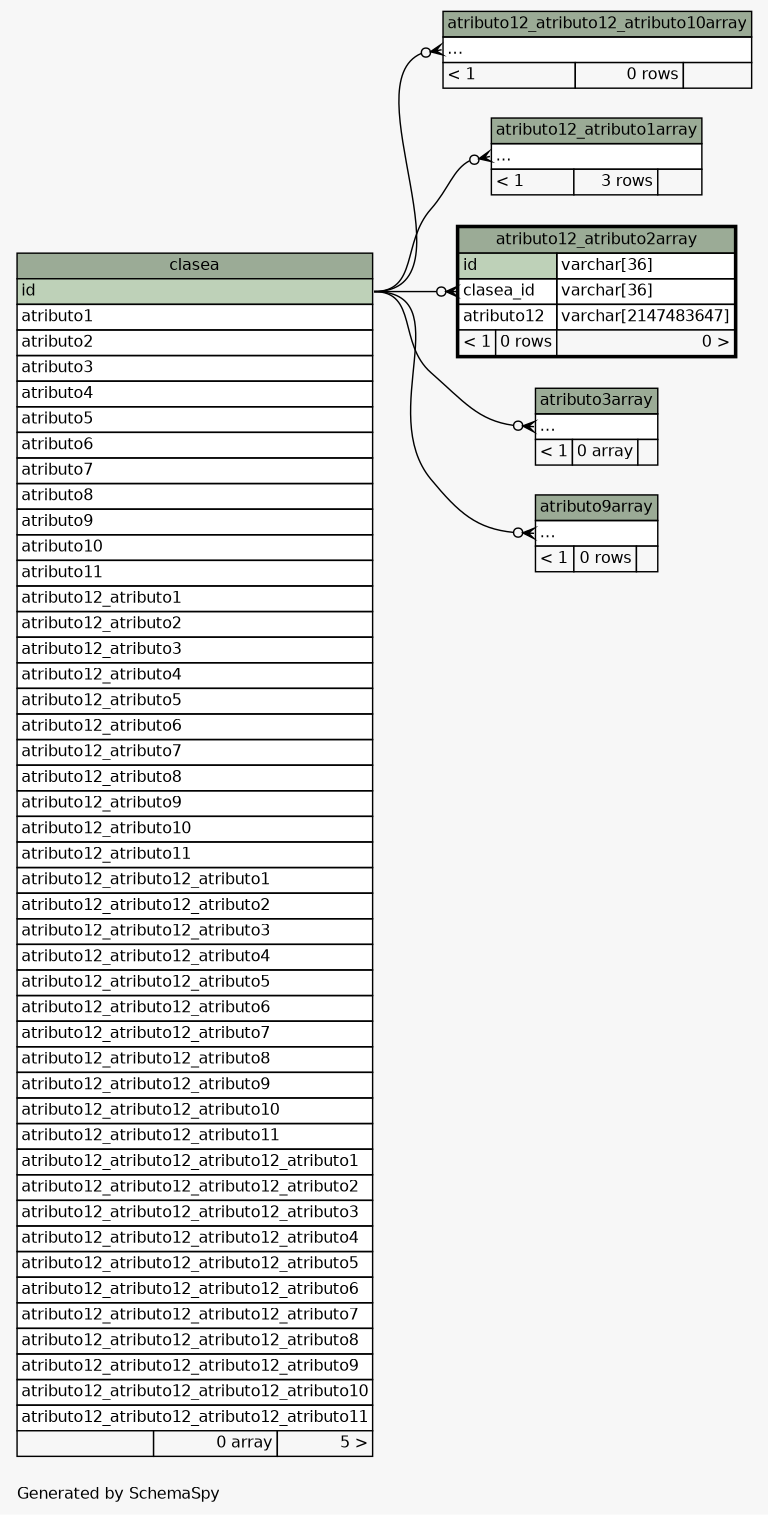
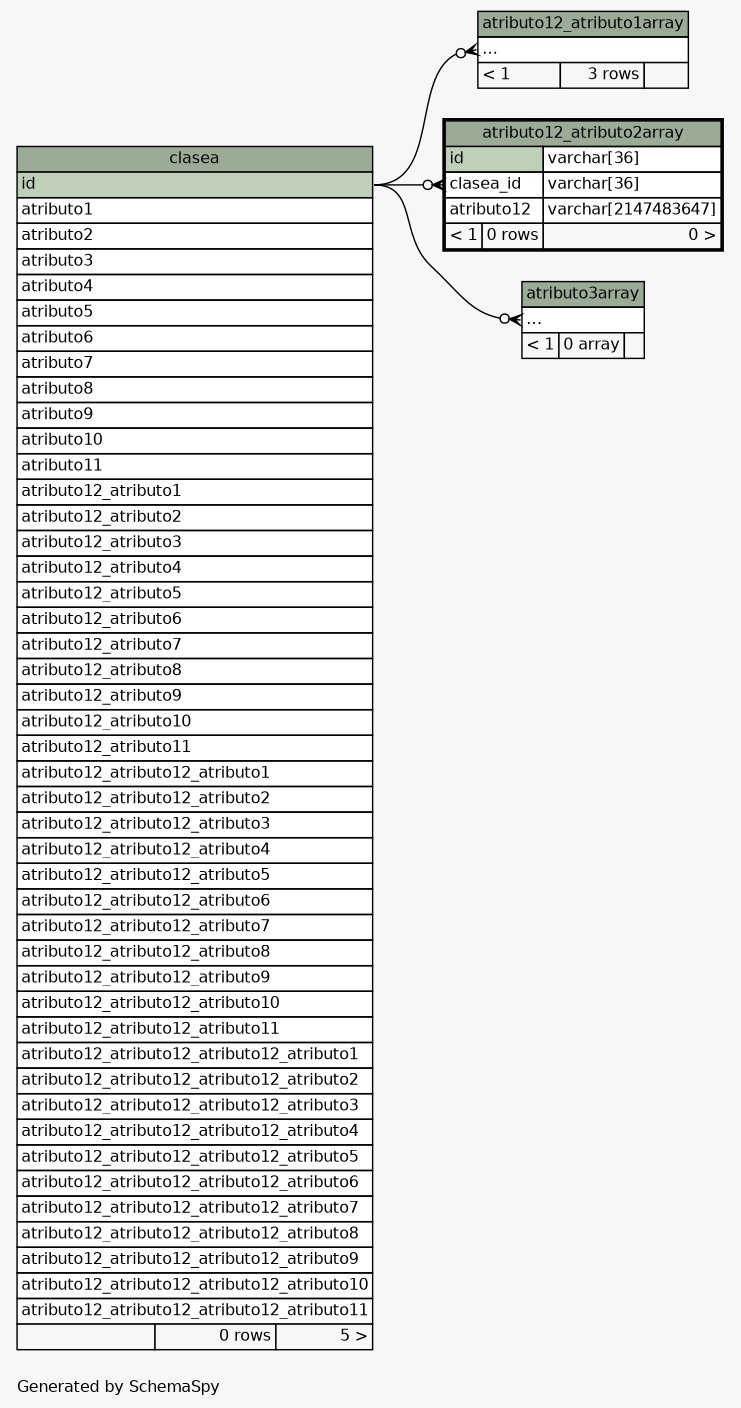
node "atributo12_atributo12_atributo10array": removed
node "atributo9array": removed
node "clasea": text "0 array" -> "0 rows"
